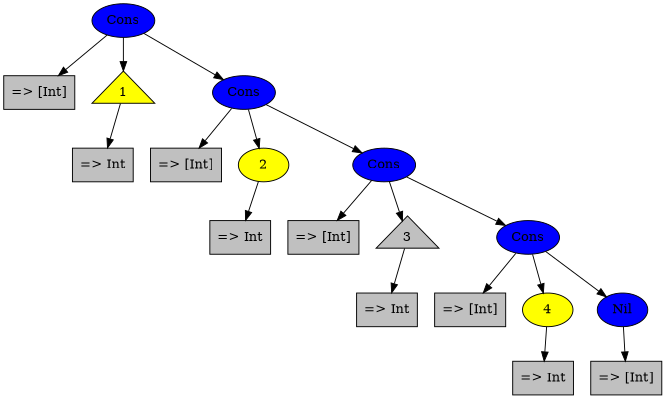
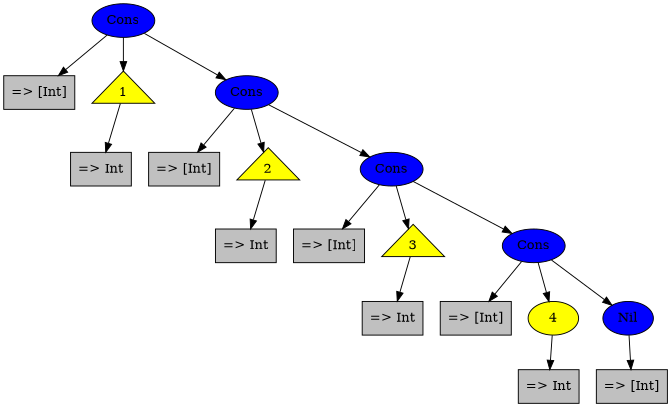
node "2": shape ellipse -> triangle
node "3": fillcolor gray -> yellow
